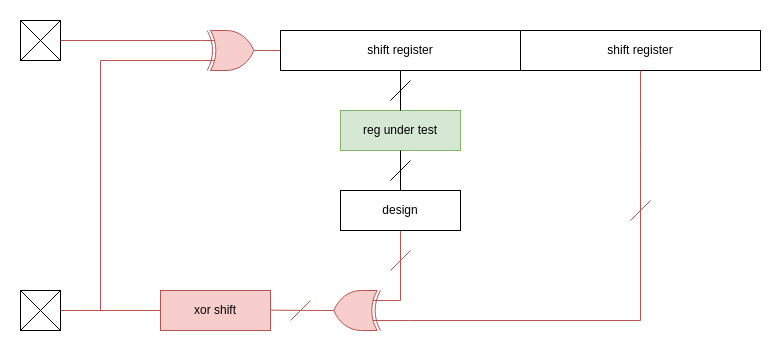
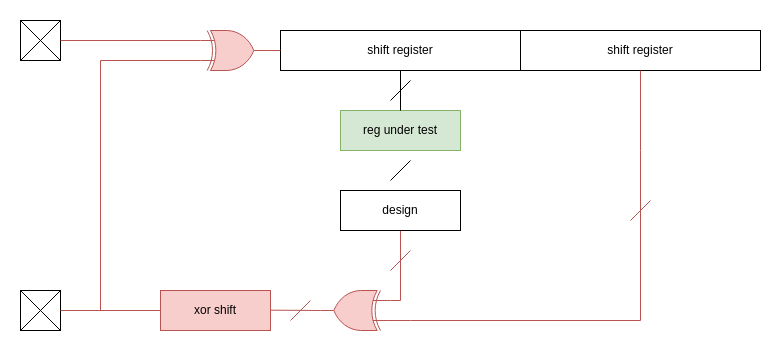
edge "reg under test" -- "design": removed
